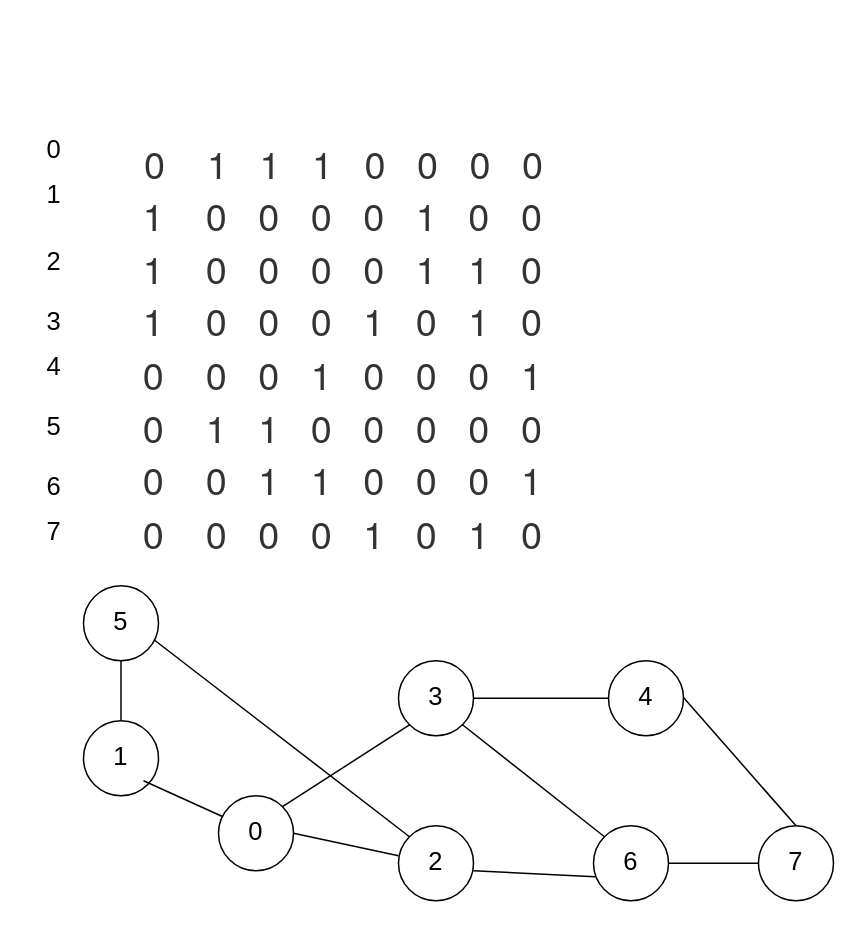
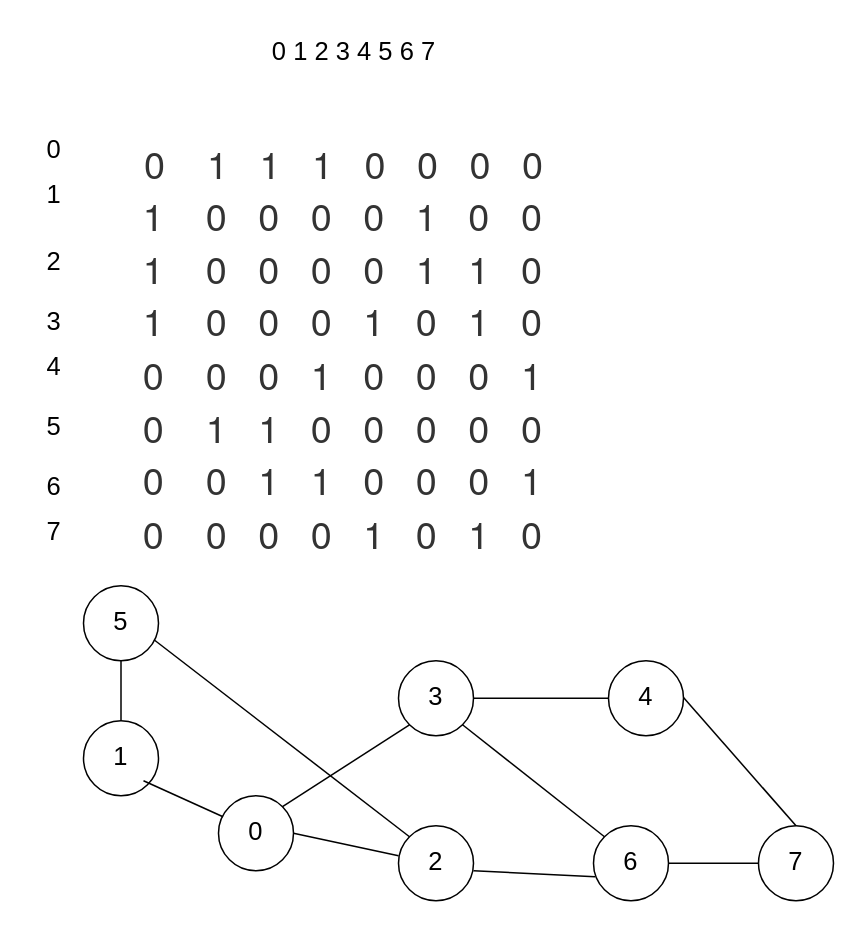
node "0 1 2 3 4 5 6 7": added
